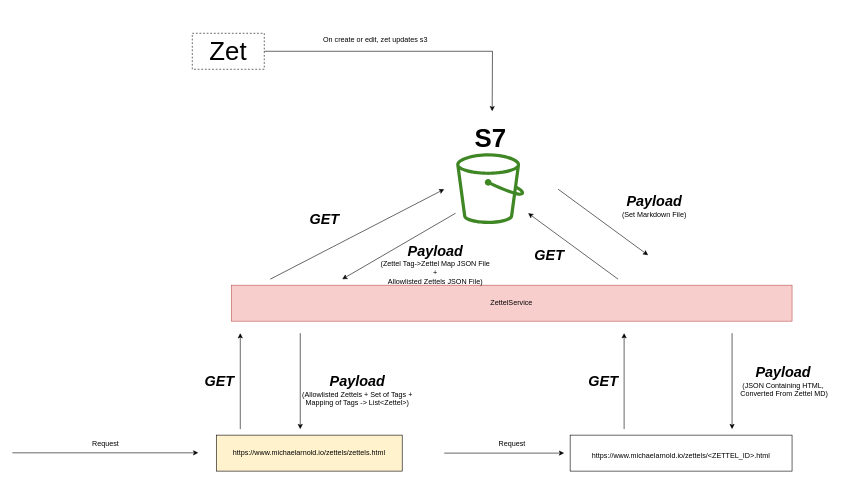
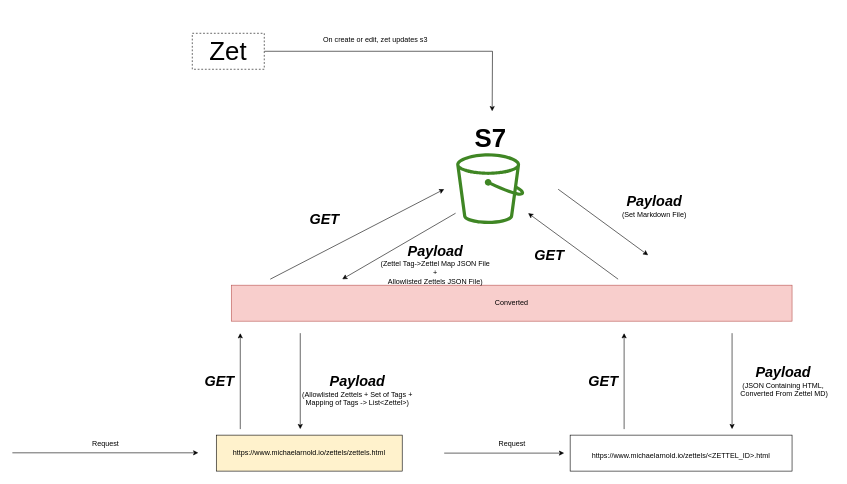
node "ZettelService": label "ZettelService" -> "Converted"
